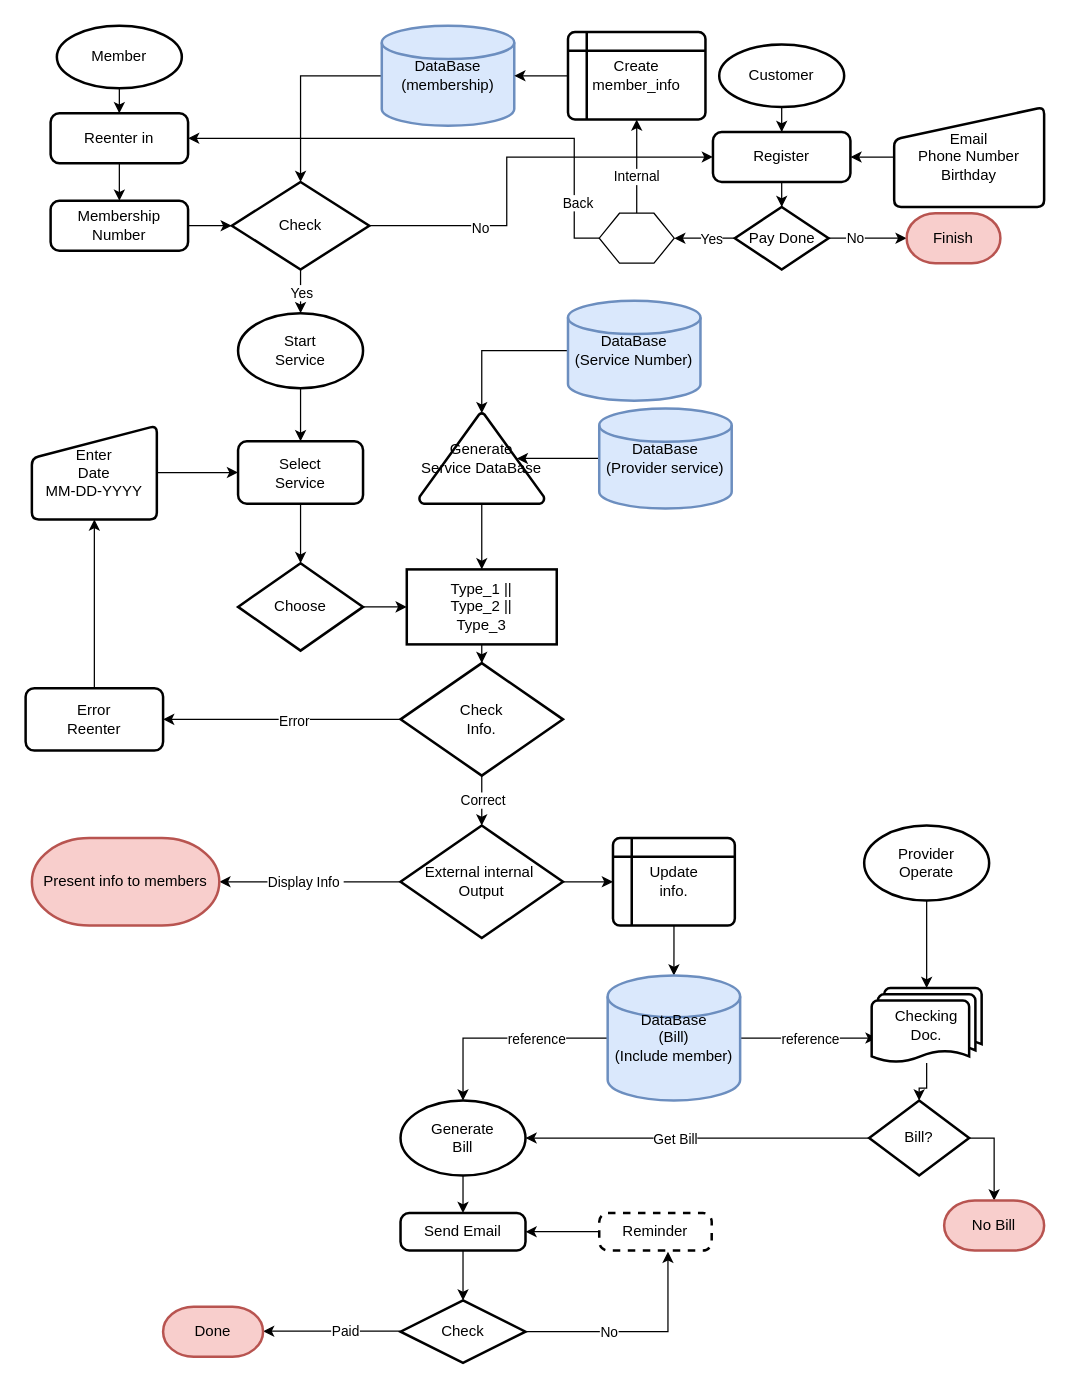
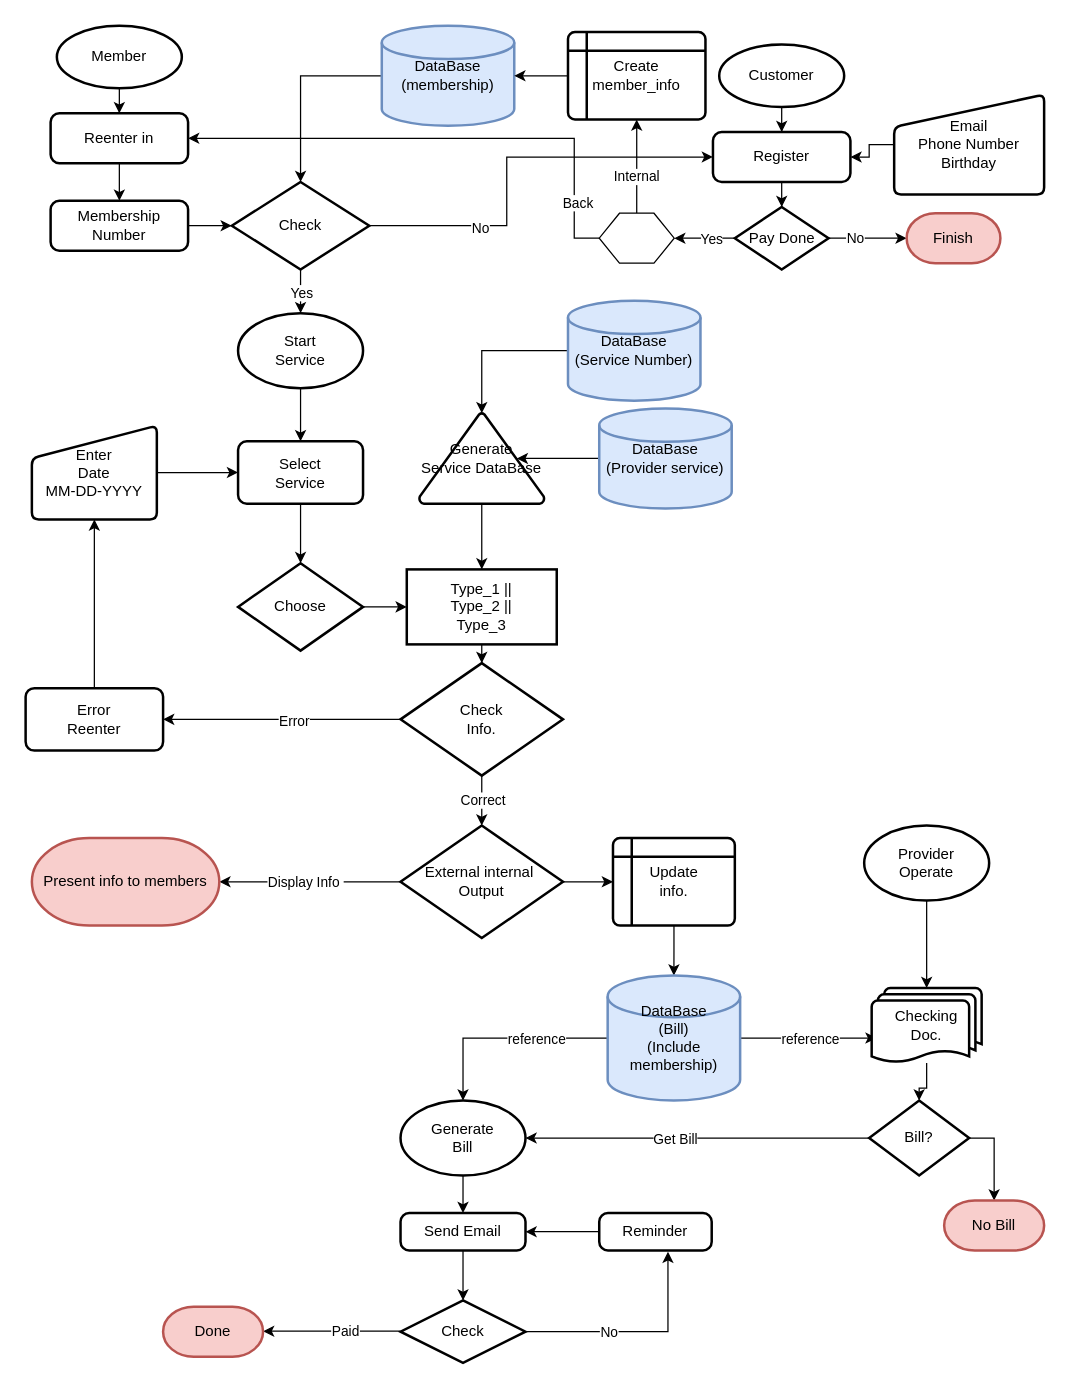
node "Email Phone Number Birthday": moved (969, 157) -> (969, 144)
node "DataBase (Bill) (Include member)": label "DataBase (Bill) (Include member)" -> "DataBase (Bill) (Include membership)"
node "Reminder": style dashed -> solid
